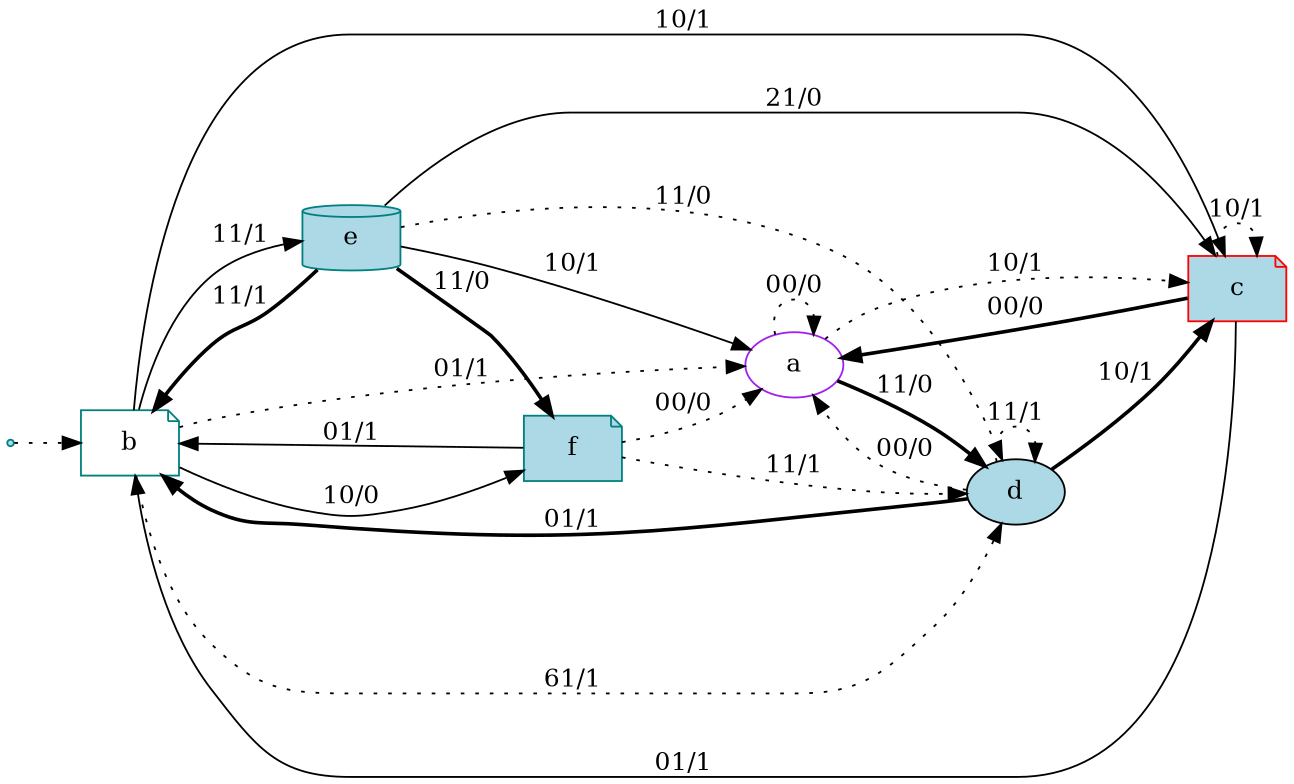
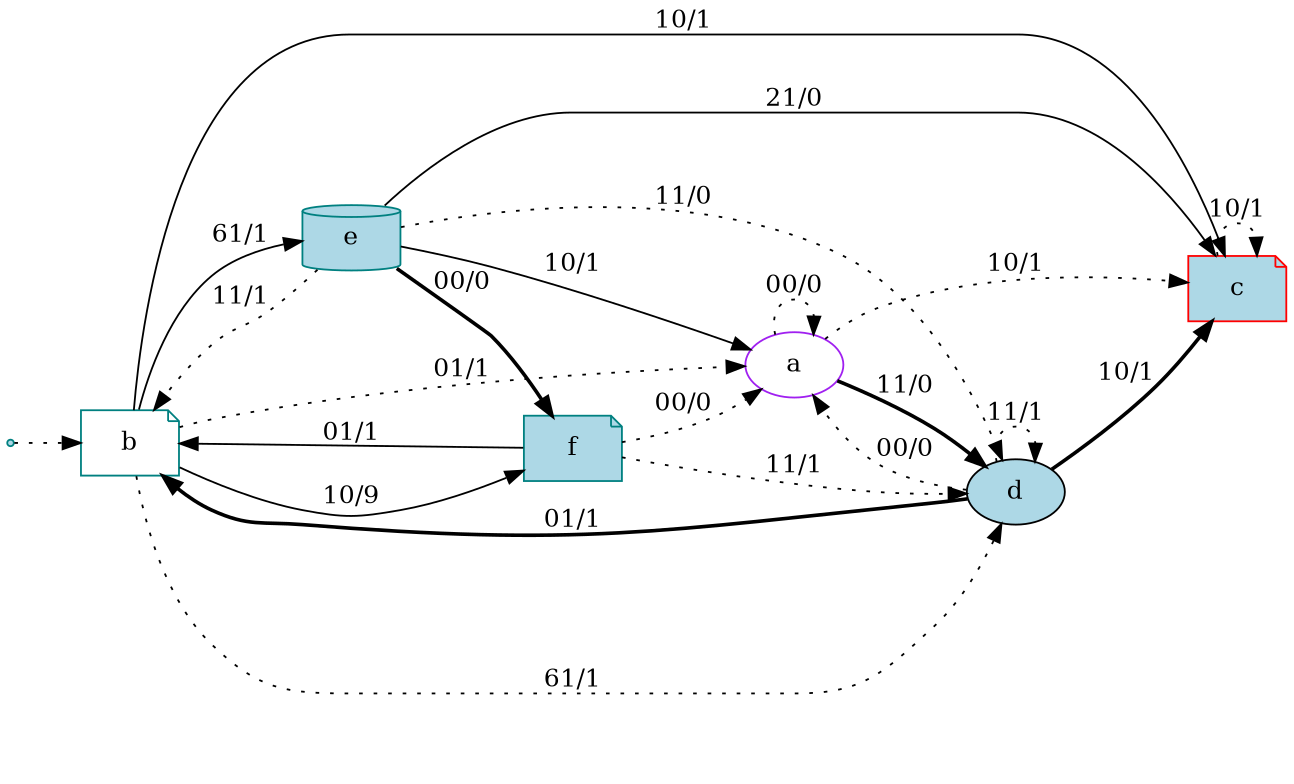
edge "b" -> "e": label "11/1" -> "61/1"
edge "e" -> "f": label "11/0" -> "00/0"
edge "e" -> "b": style bold -> dotted
edge "c" -> "a": removed, label "00/0"
edge "b" -> "f": label "10/0" -> "10/9"
edge "c" -> "b": removed, label "01/1"
